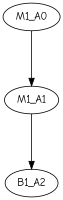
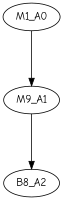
node "M1_A1": label "M1_A1" -> "M9_A1"
node "B1_A2": label "B1_A2" -> "B8_A2"
